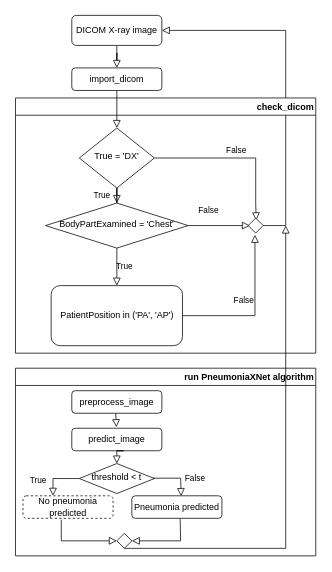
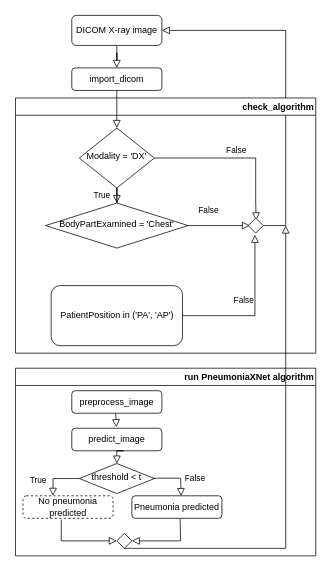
node "check_dicom": label "check_dicom" -> "check_algorithm"
node "True = 'DX'": label "True = 'DX'" -> "Modality = 'DX'"
edge "BodyPartExamined = 'Chest'" -> "PatientPosition in ('PA', 'AP')": removed, label "True"
